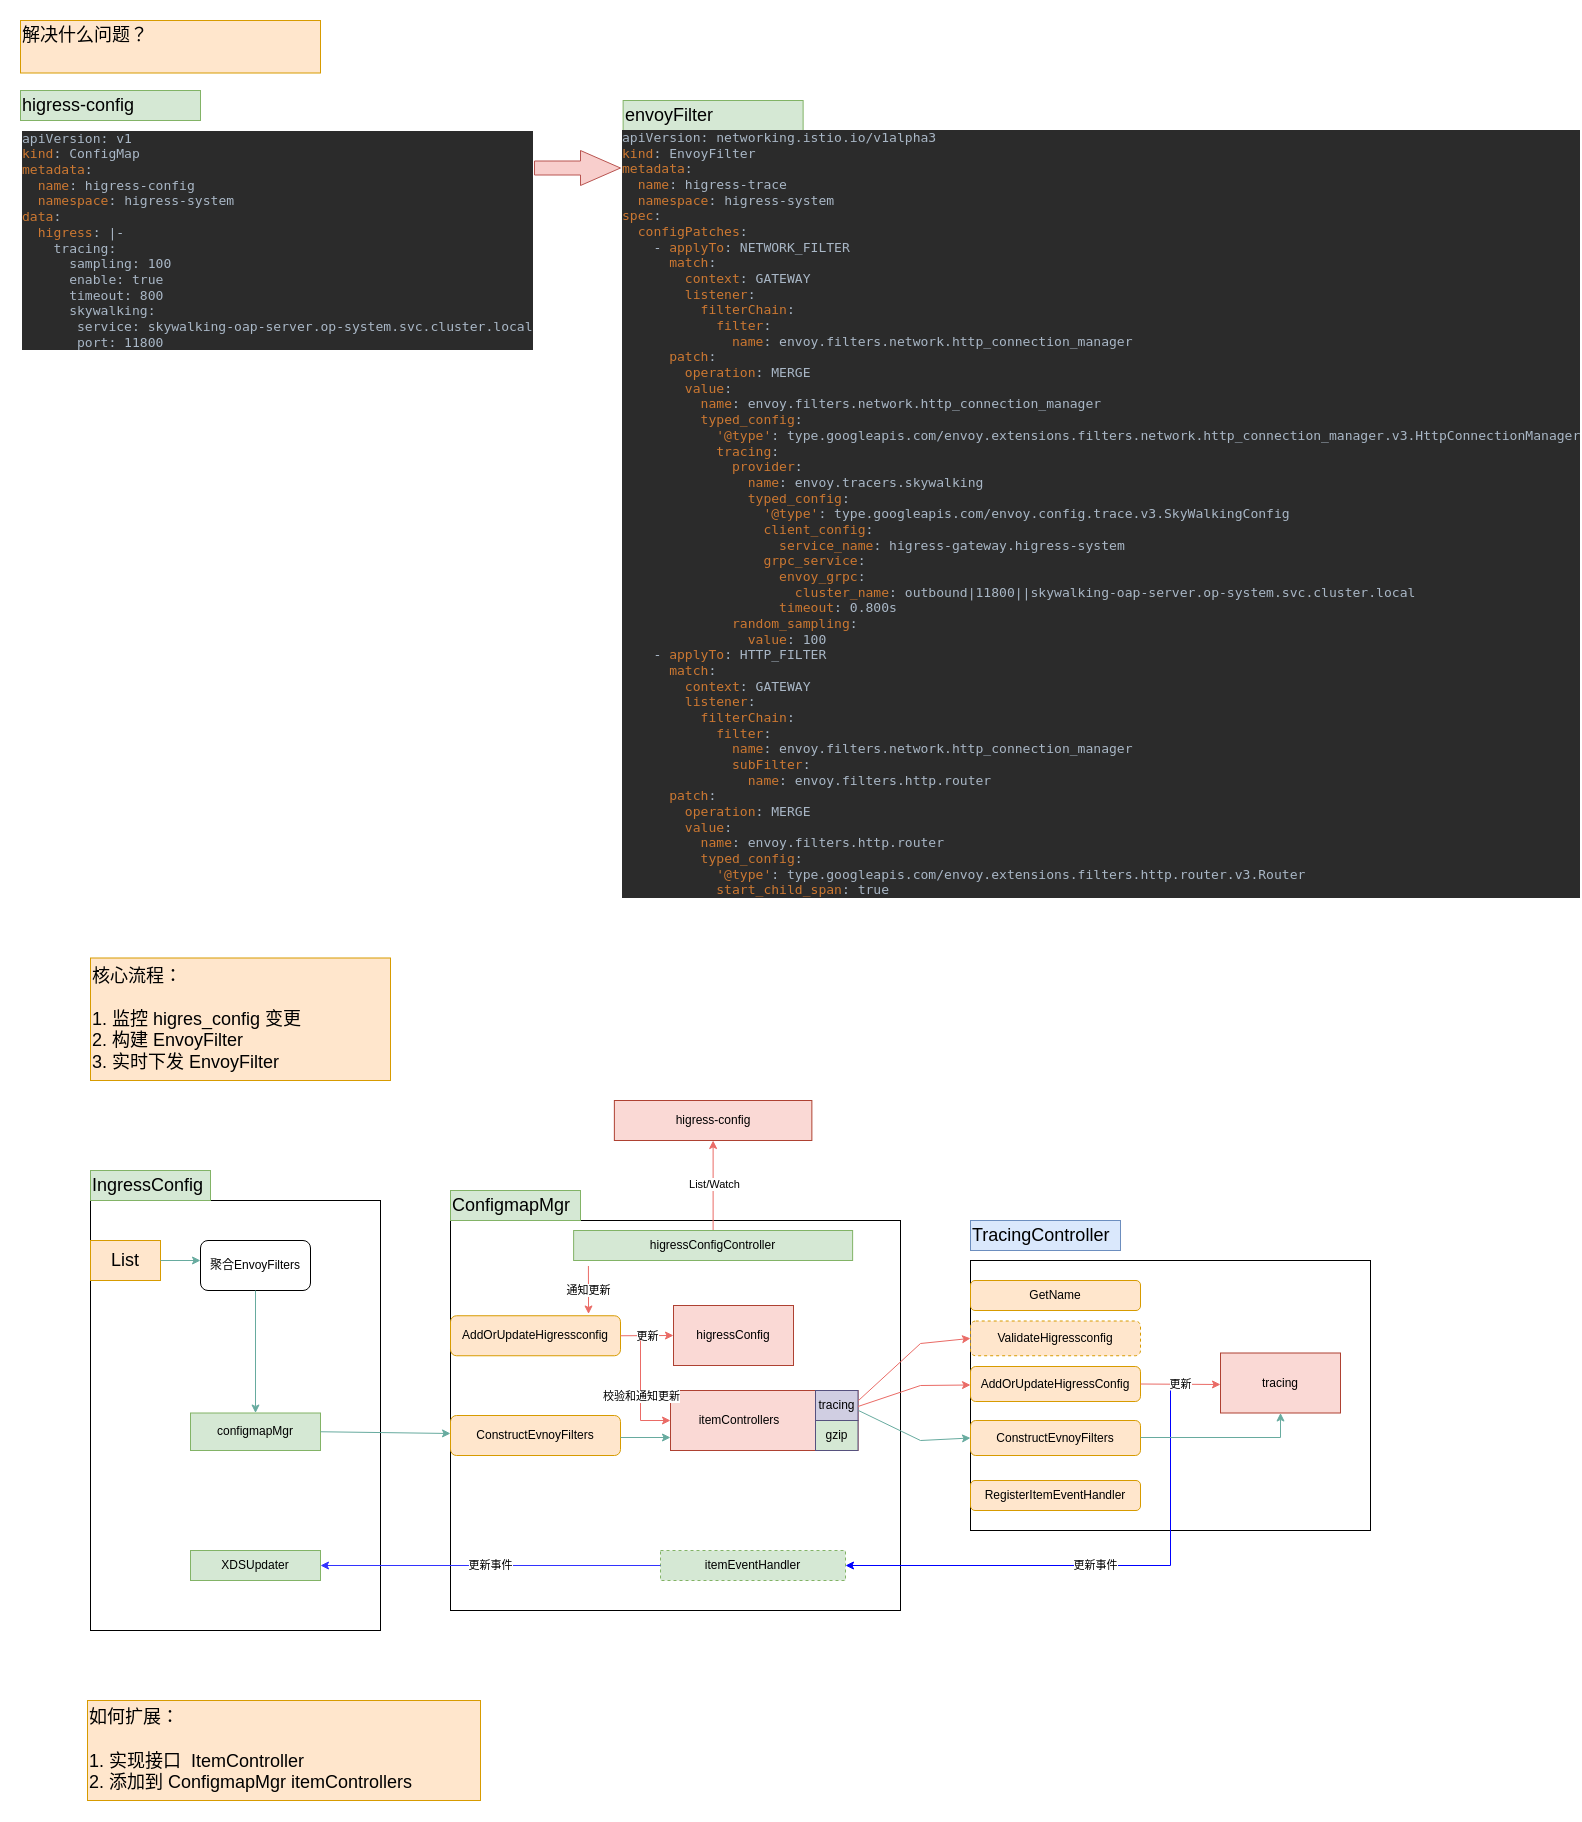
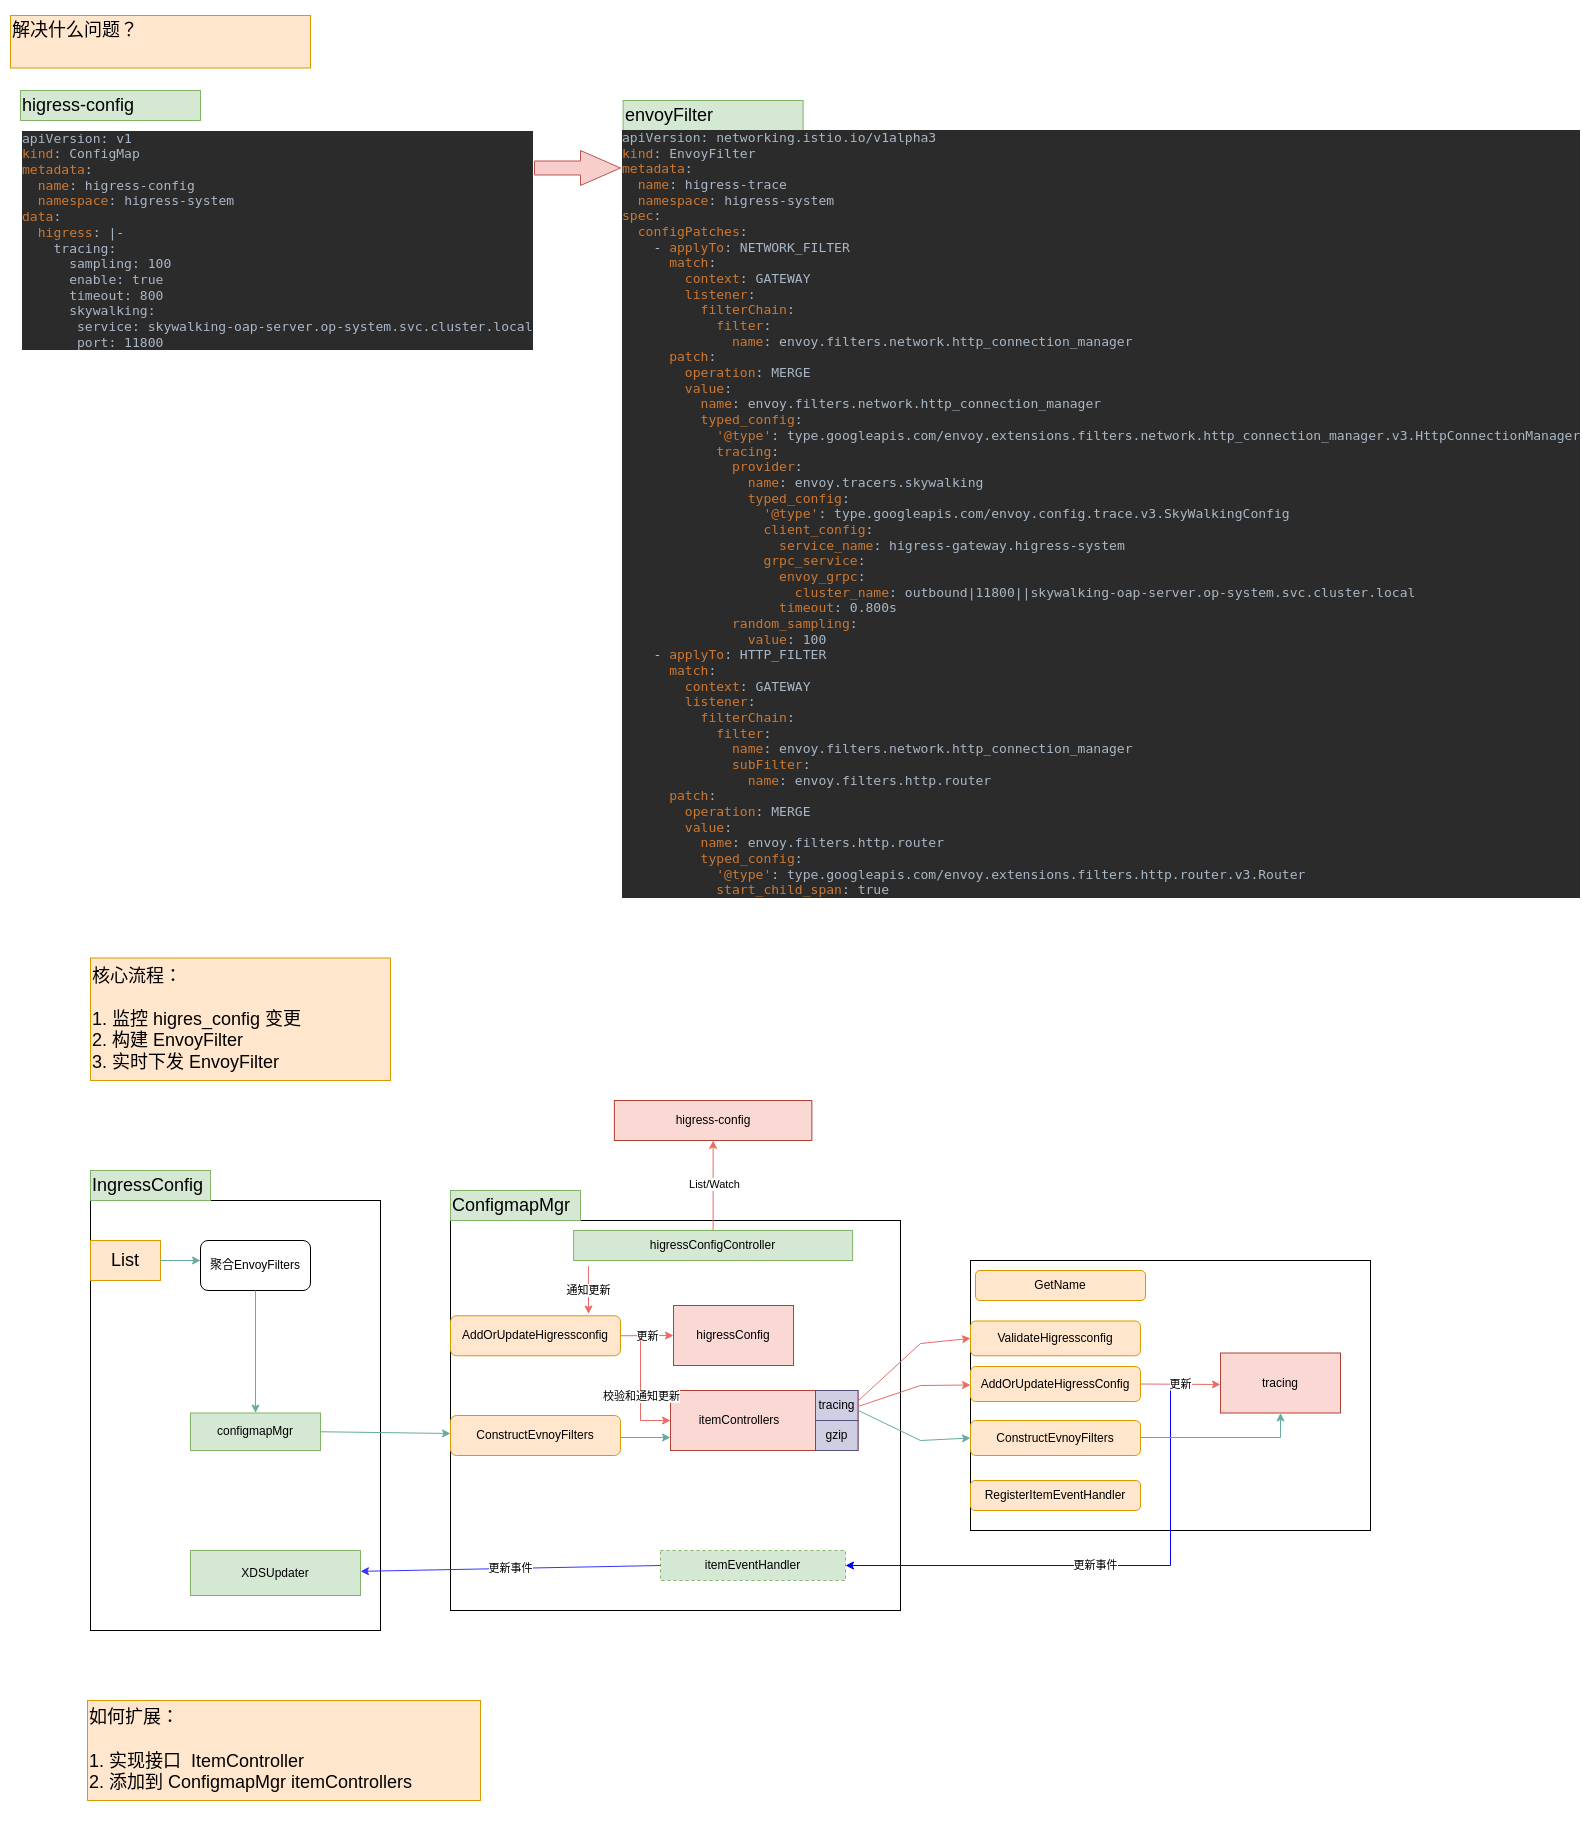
node "解决什么问题？": moved (171, 47) -> (161, 42)
node "TracingController": removed
node "GetName": moved (1056, 1296) -> (1061, 1286)
node "ValidateHigressconfig": style dashed -> solid
node "gzip": fillcolor #d5e8d4 -> #d0cee2
node "XDSUpdater": size 130x30 -> 170x45
